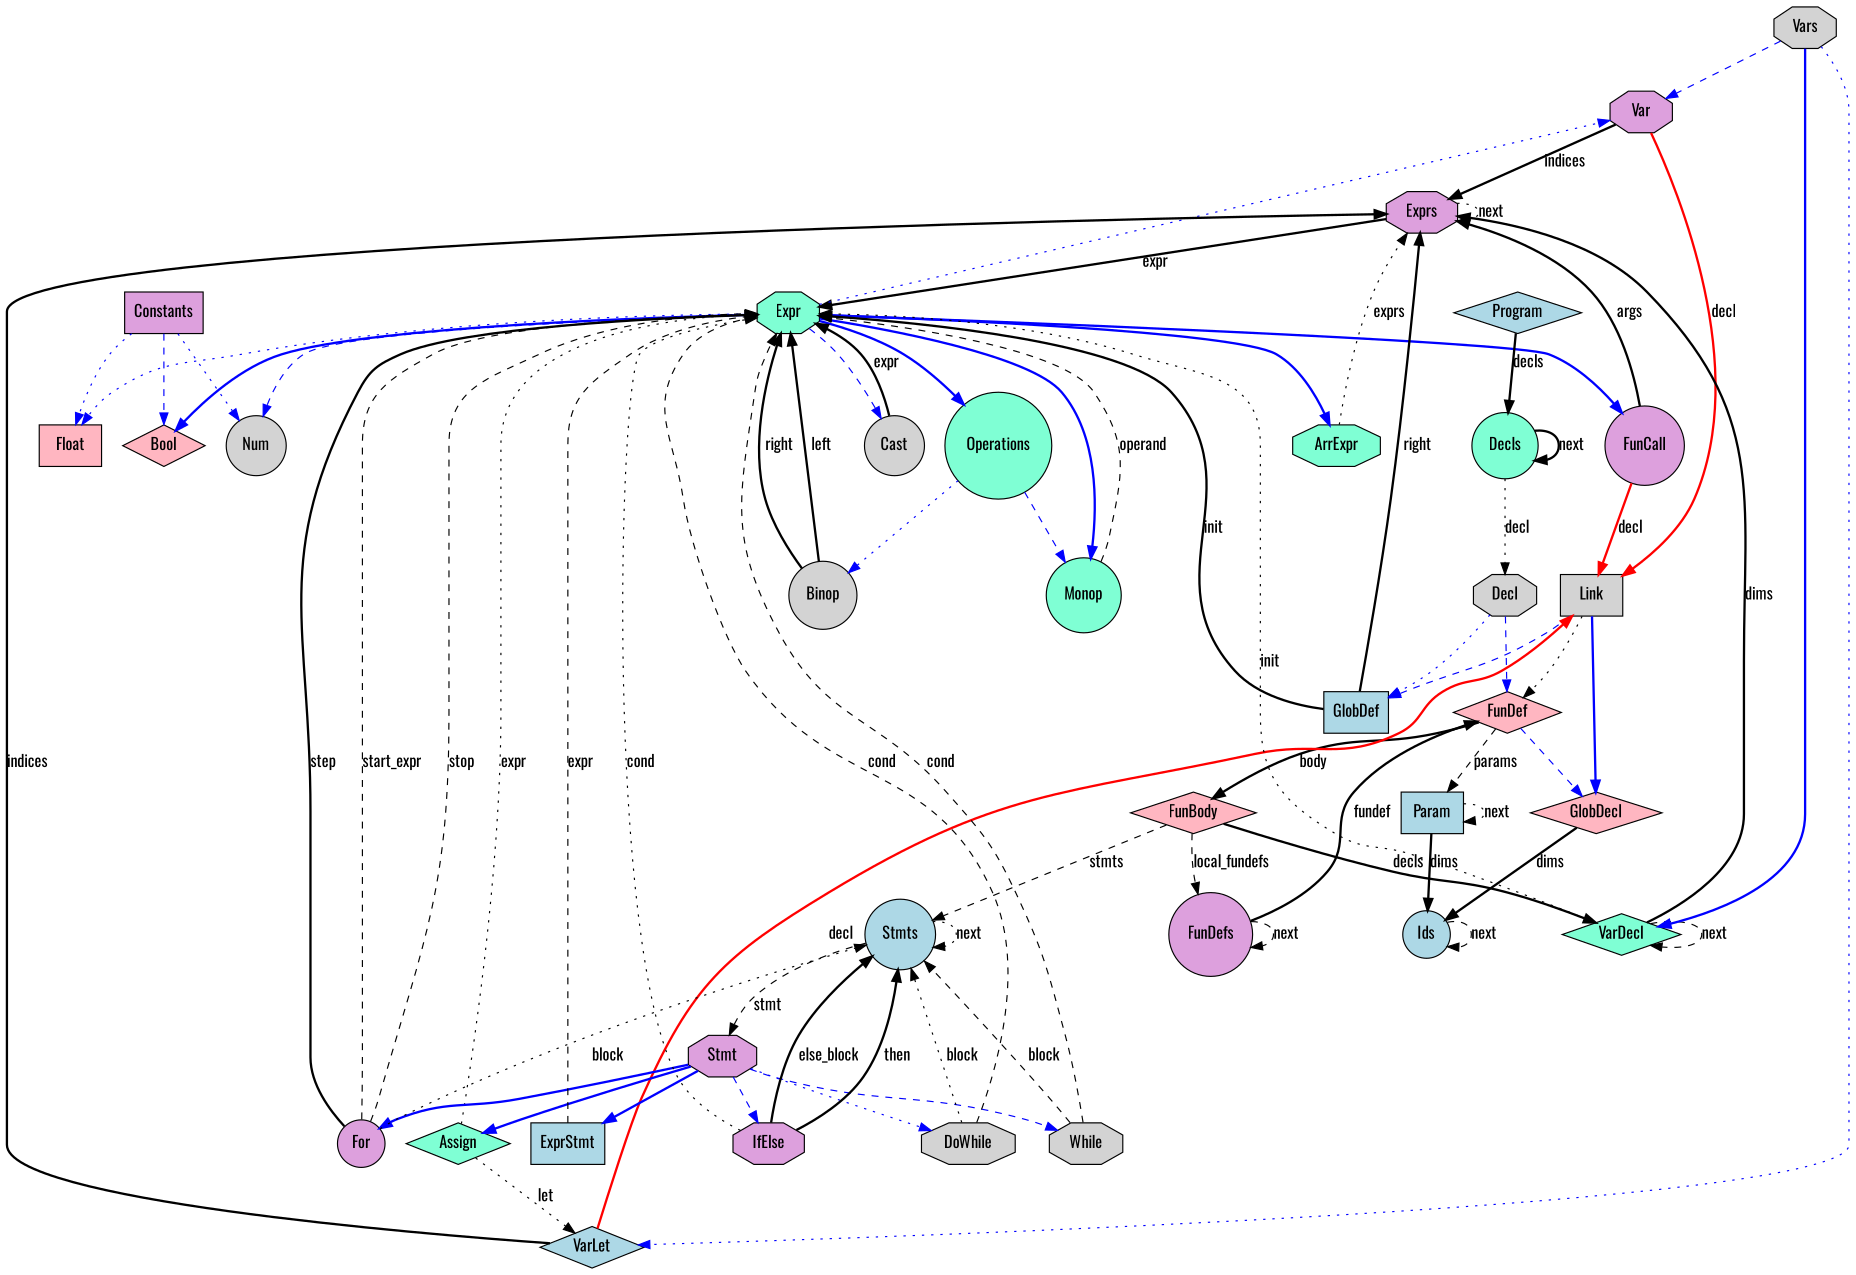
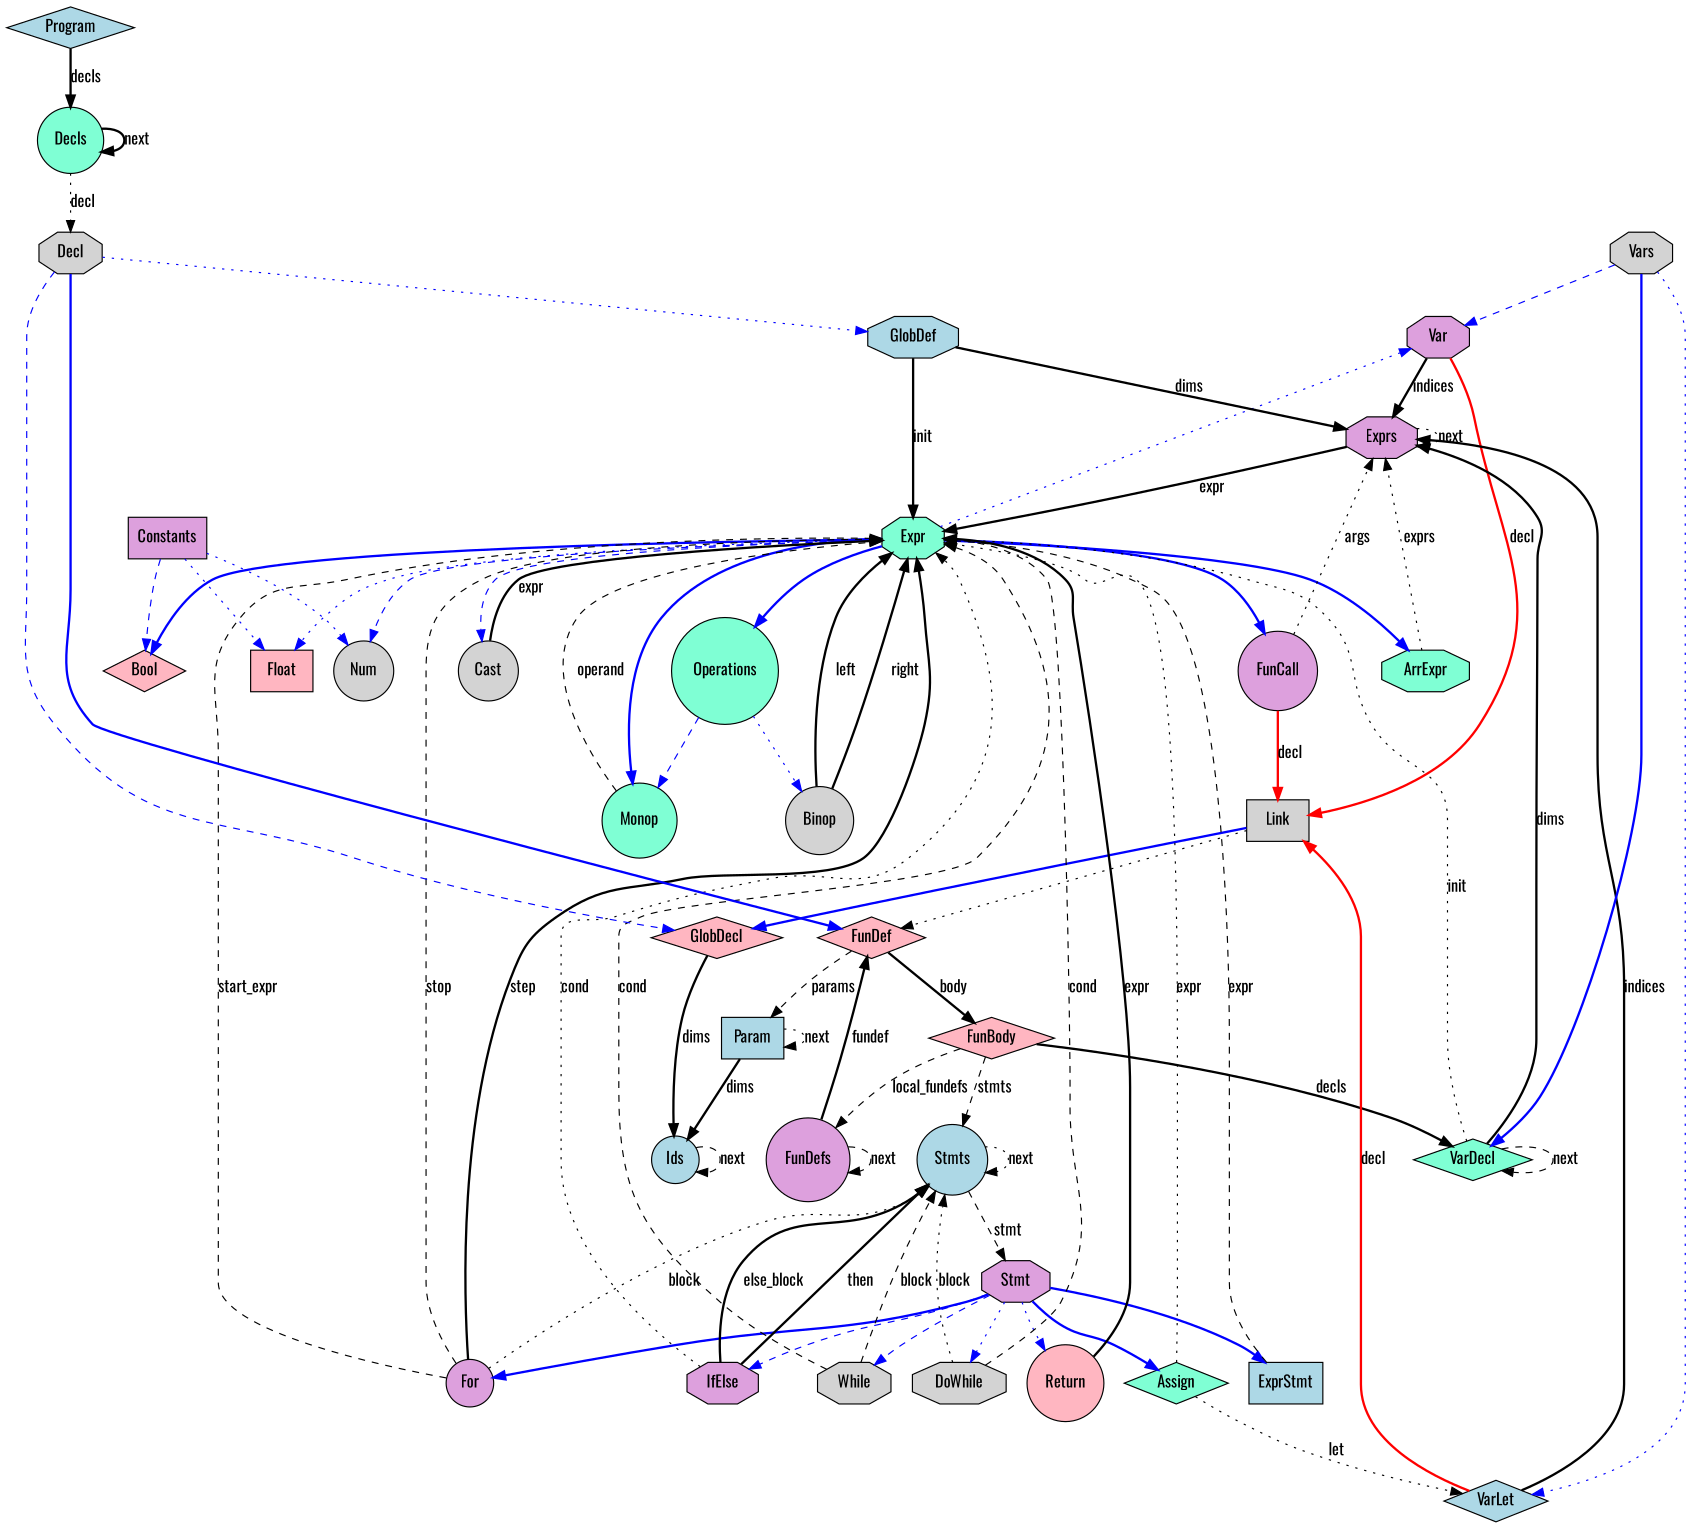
edge "FunCall" -> "Exprs": style bold -> dotted
edge "GlobDef" -> "Exprs": label "right" -> "dims"
edge "Decl" -> "FunDef": style dashed -> bold
edge "Link" -> "GlobDef": removed
node "GlobDef": shape box -> octagon
edge "FunDef" -> "GlobDecl": now "Decl" -> "GlobDecl"
node "Return": added
